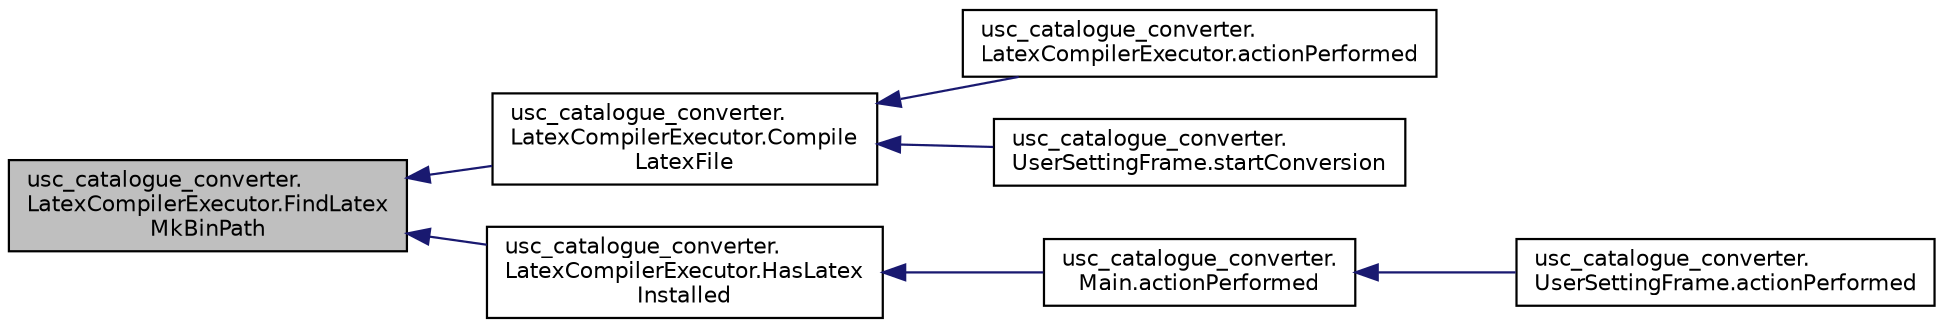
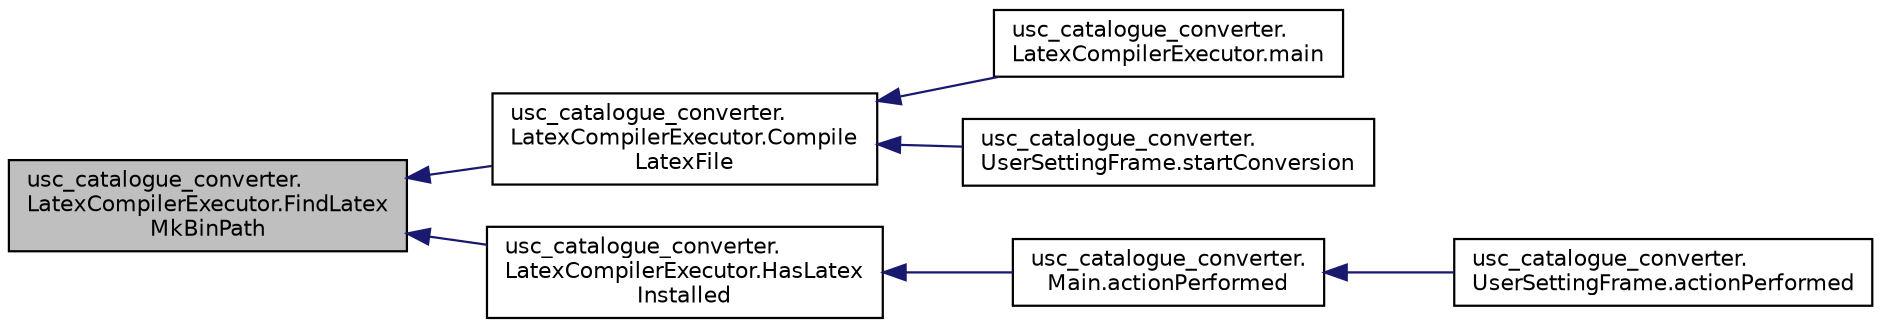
node "usc_catalogue_converter. LatexCompilerExecutor.actionPerformed": label "usc_catalogue_converter. LatexCompilerExecutor.actionPerformed" -> "usc_catalogue_converter. LatexCompilerExecutor.main"
